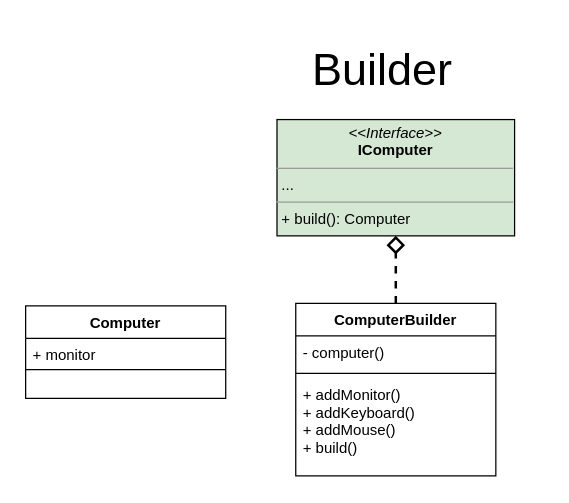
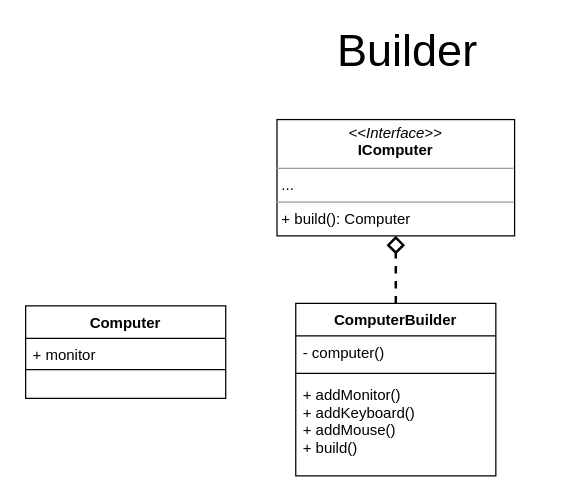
node "Builder": moved (383, 69) -> (408, 51)
node "<<Interface>> IComputer ... + build(): Computer": fillcolor #d5e8d4 -> #ffffff
